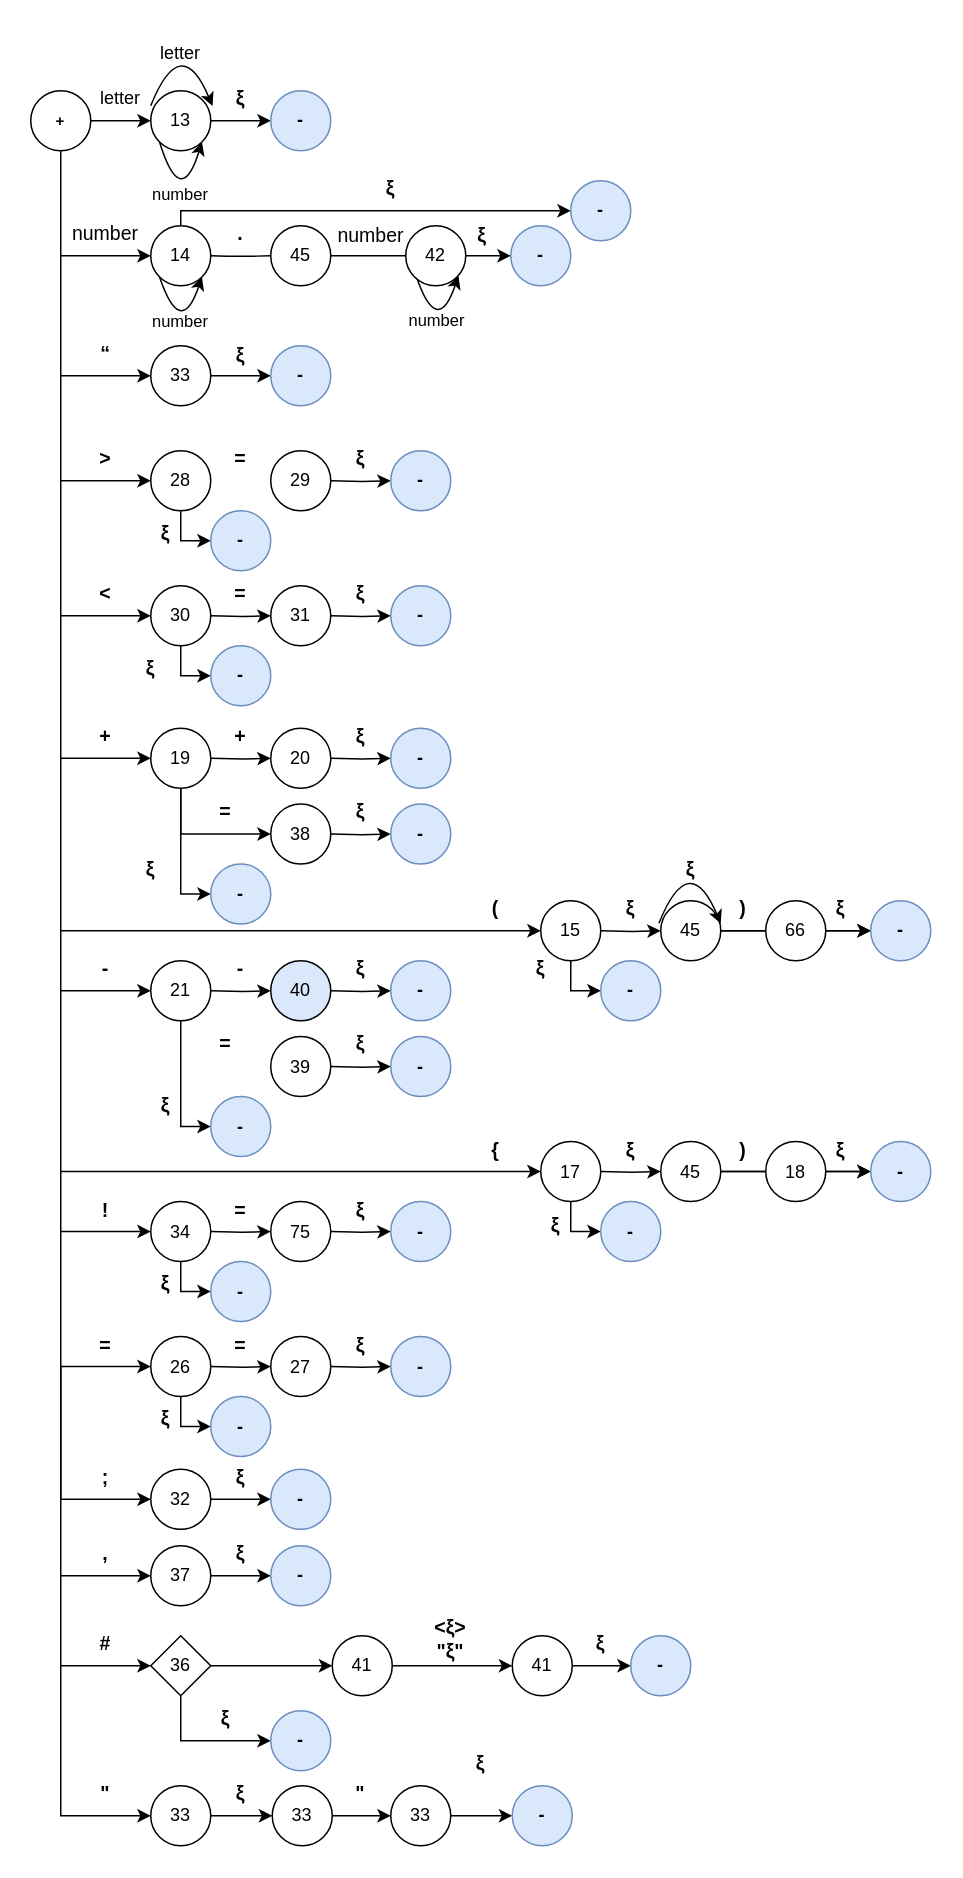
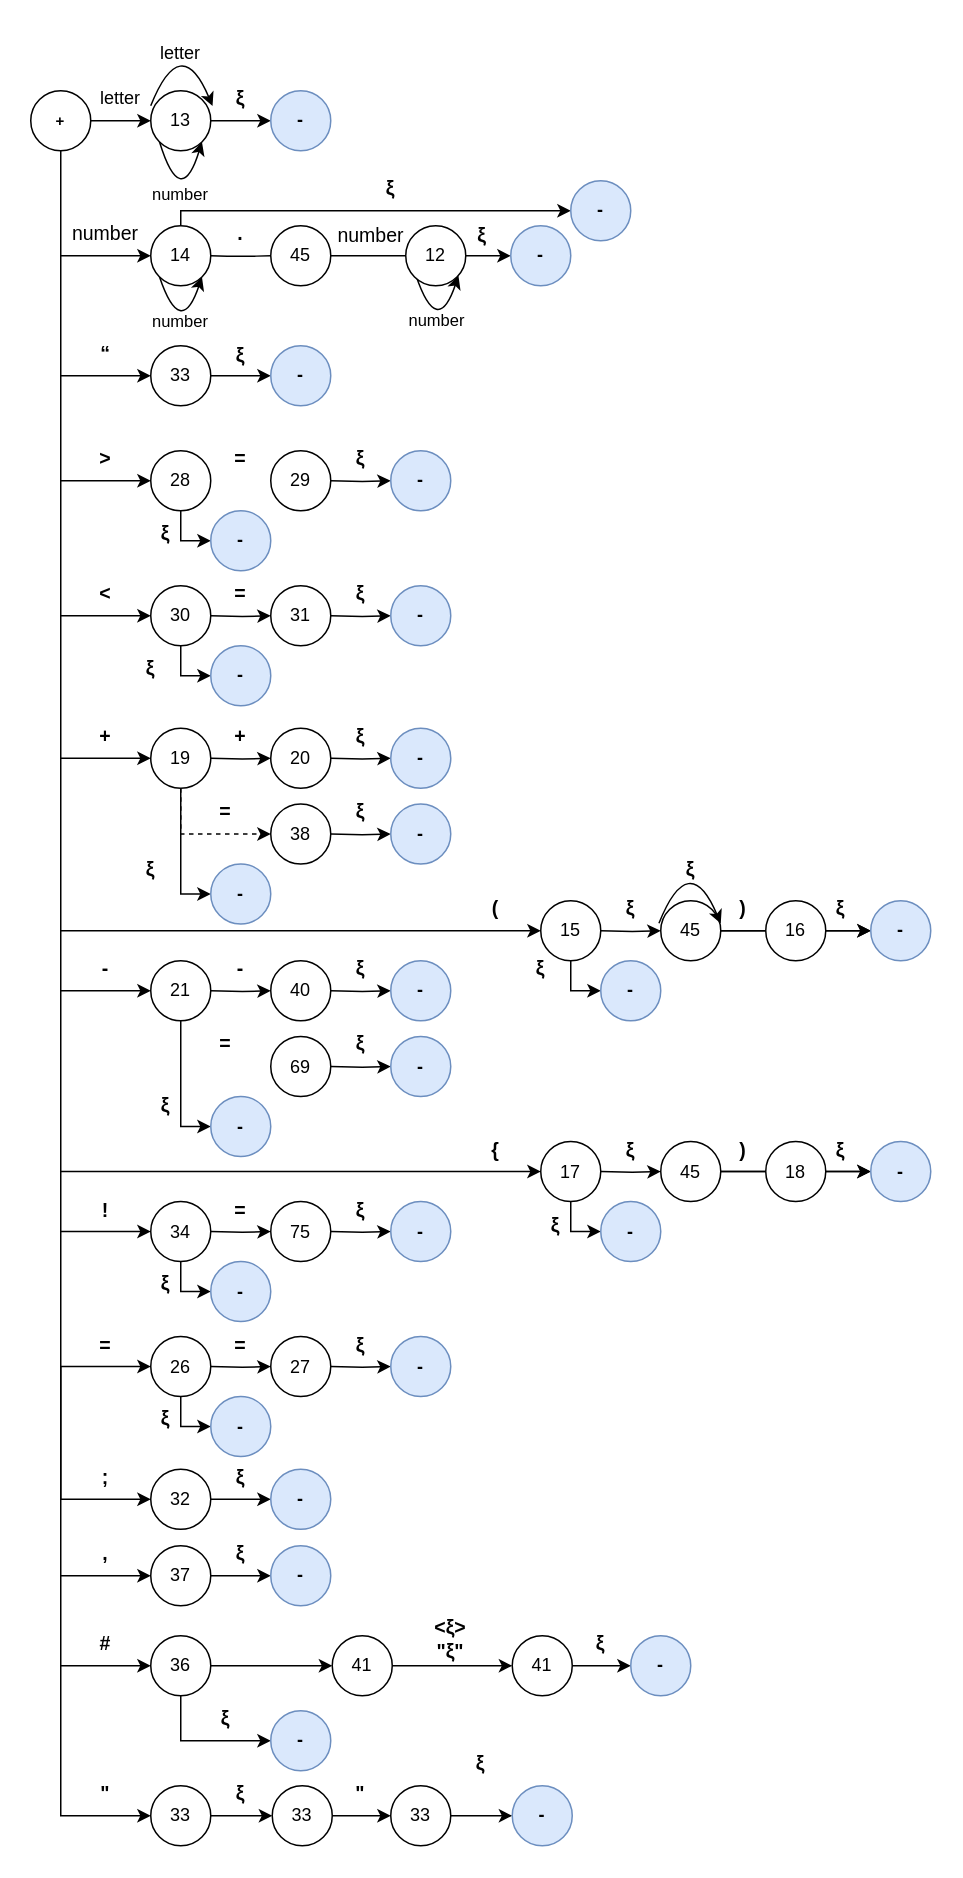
node "42": label "42" -> "12"
edge "19" -> "38": style solid -> dashed
node "66": label "66" -> "16"
node "40": fillcolor #dae8fc -> #ffffff
node "39": label "39" -> "69"
node "36": shape diamond -> ellipse
